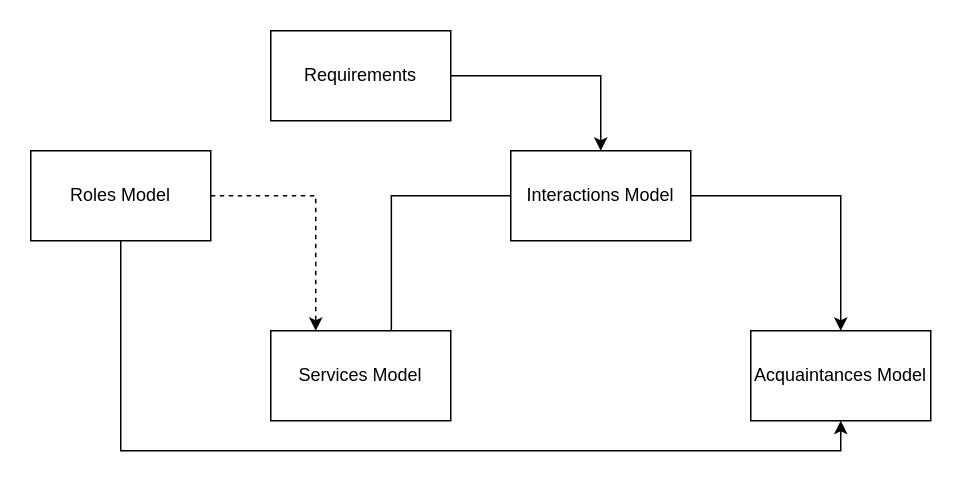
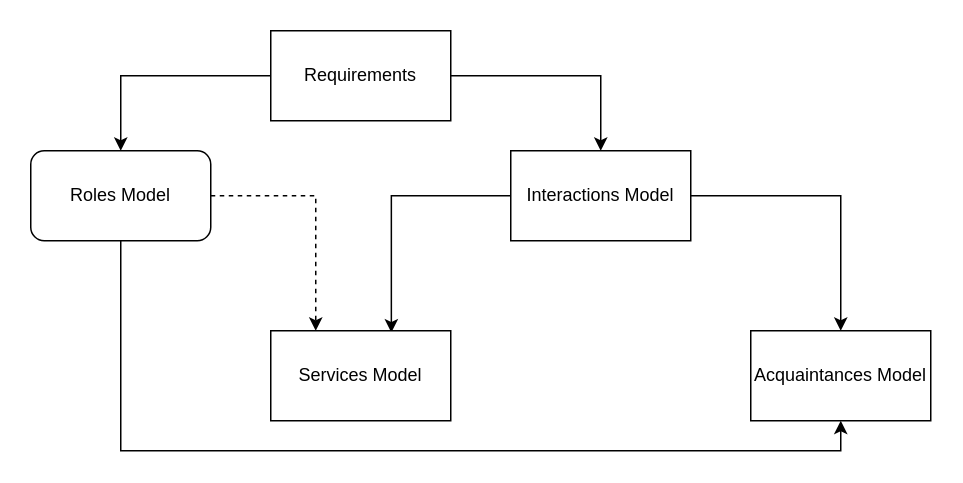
edge "Requirements" -> "Roles Model": added
node "Roles Model": shape rectangle -> rounded rectangle
edge "Interactions Model" -- "Services Model": arrowhead none -> classic
